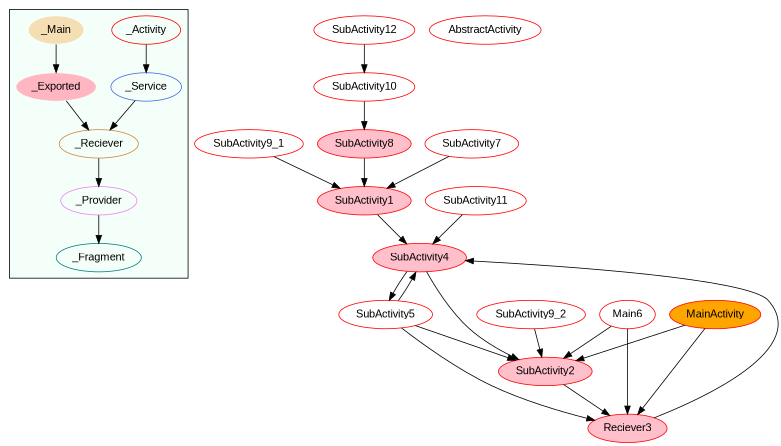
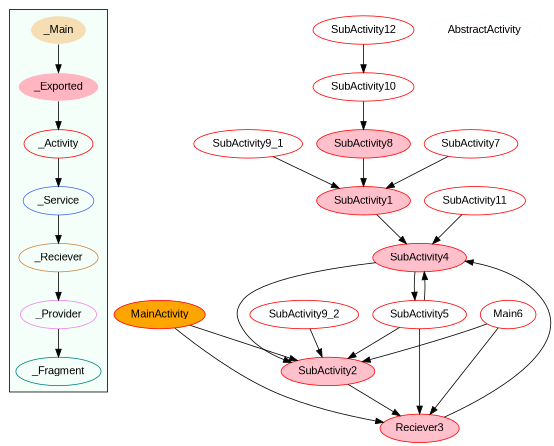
node "AbstractActivity": color red -> mintcream
edge "_Exported" -> "_Reciever": now "_Exported" -> "_Activity"
